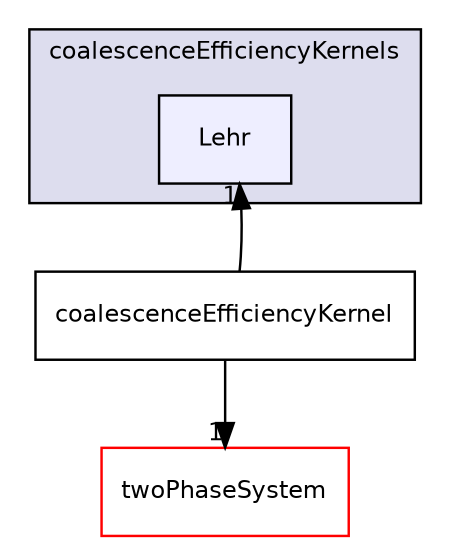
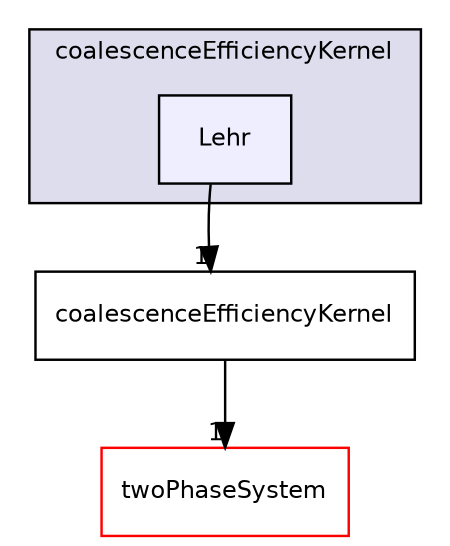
cluster "coalescenceEfficiencyKernels": label "coalescenceEfficiencyKernels" -> "coalescenceEfficiencyKernel"
edge "coalescenceEfficiencyKernel" -> "Lehr": reversed
